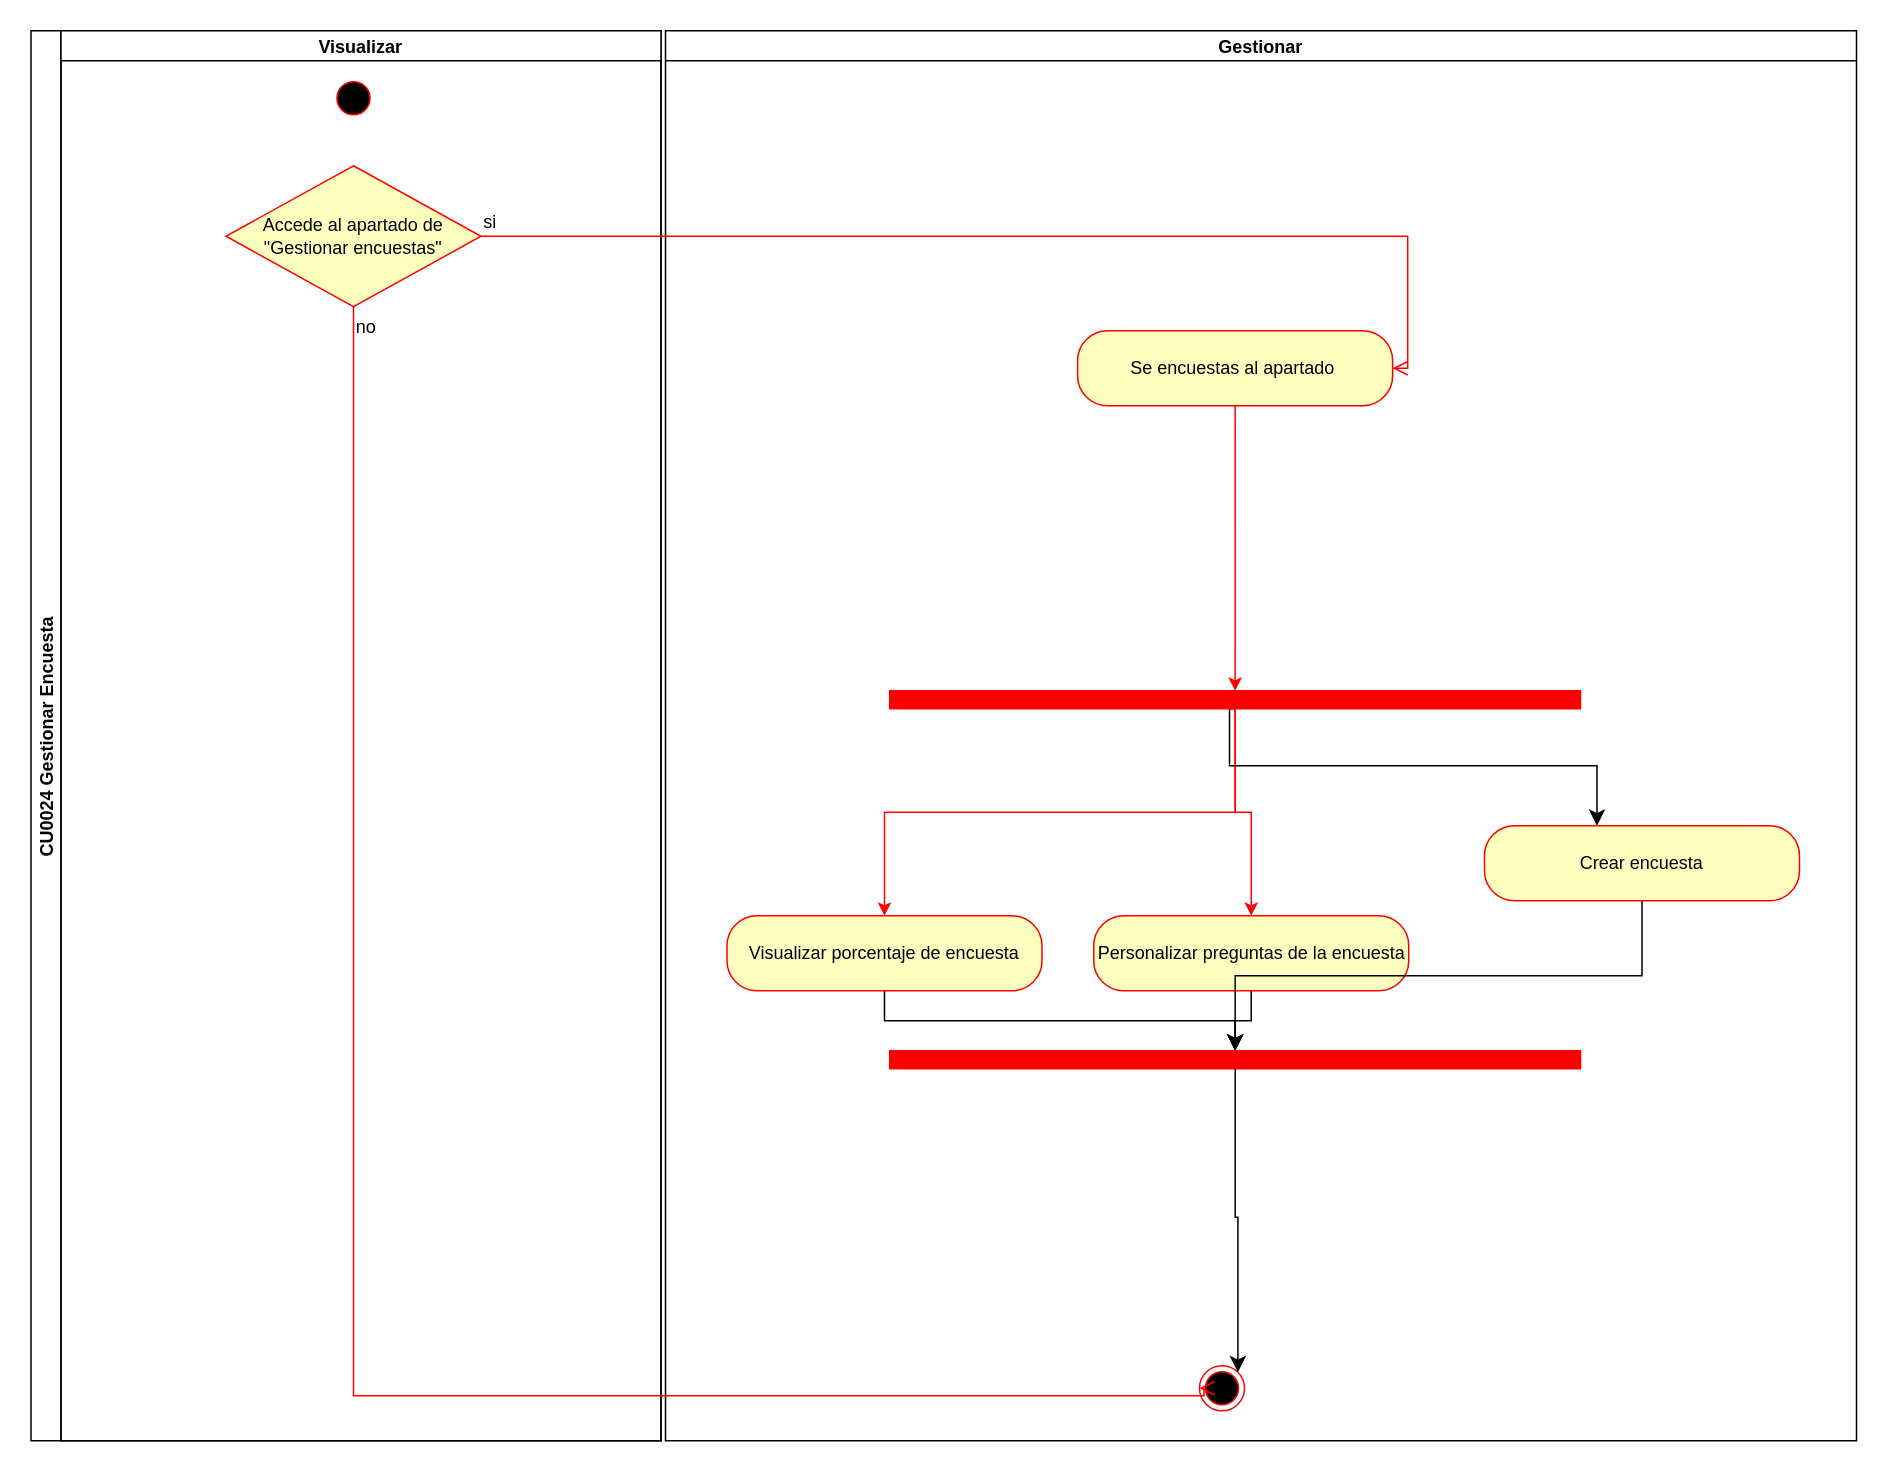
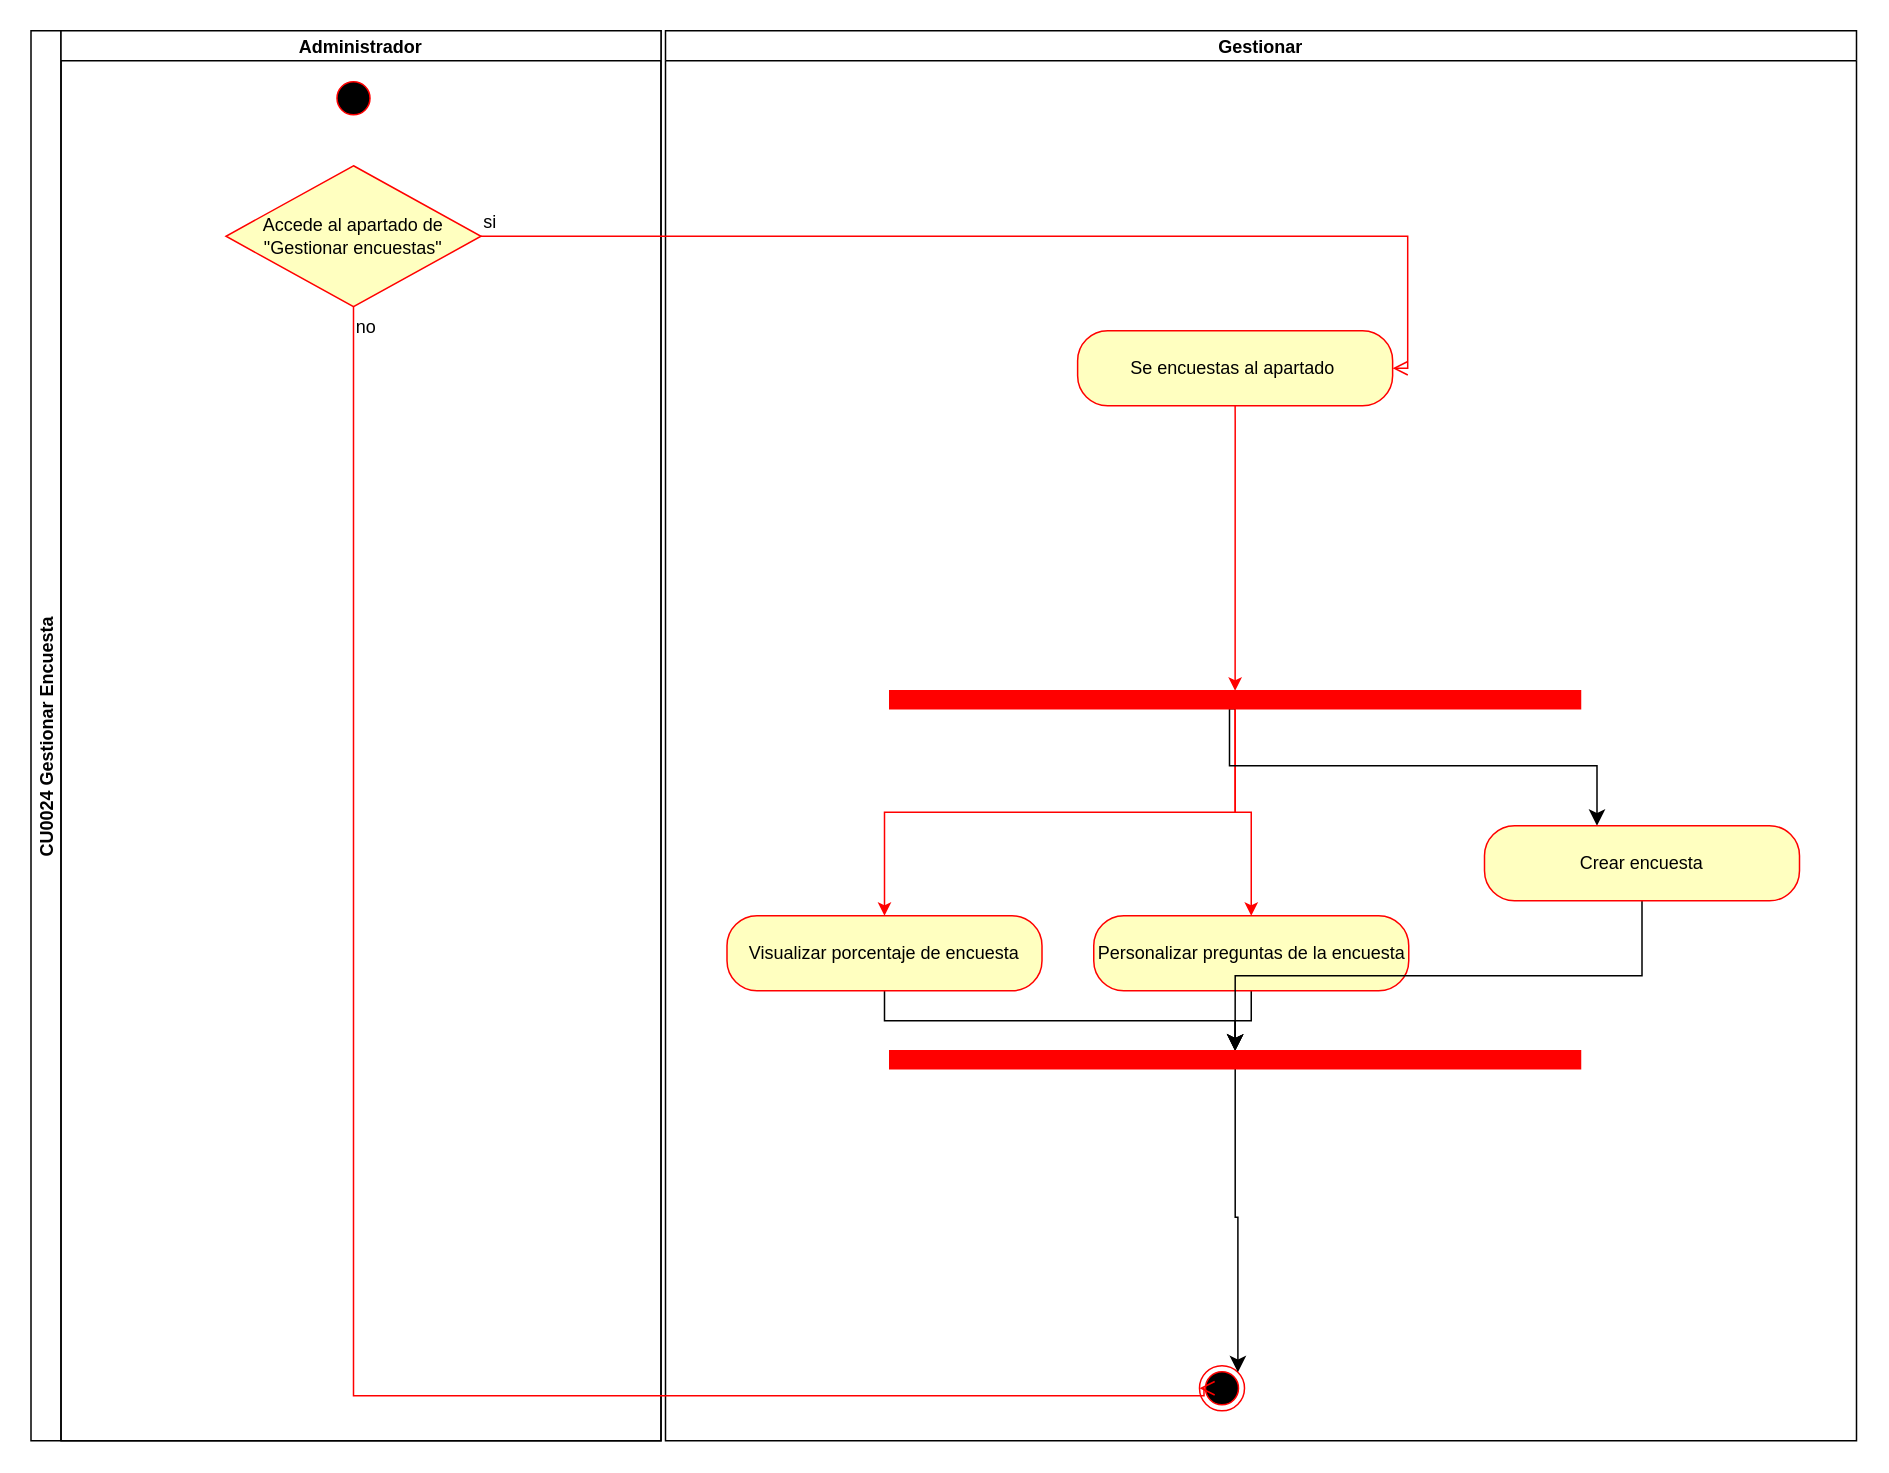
node "Visualizar": label "Visualizar" -> "Administrador"
